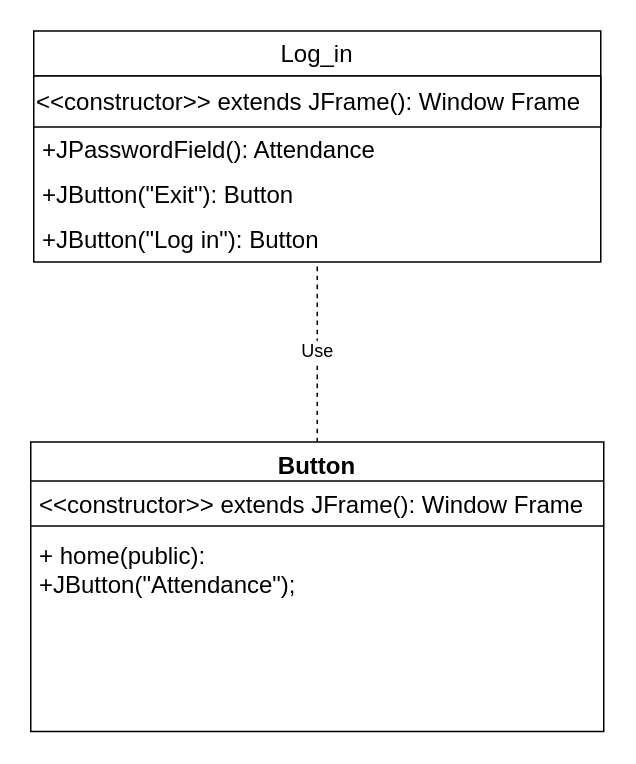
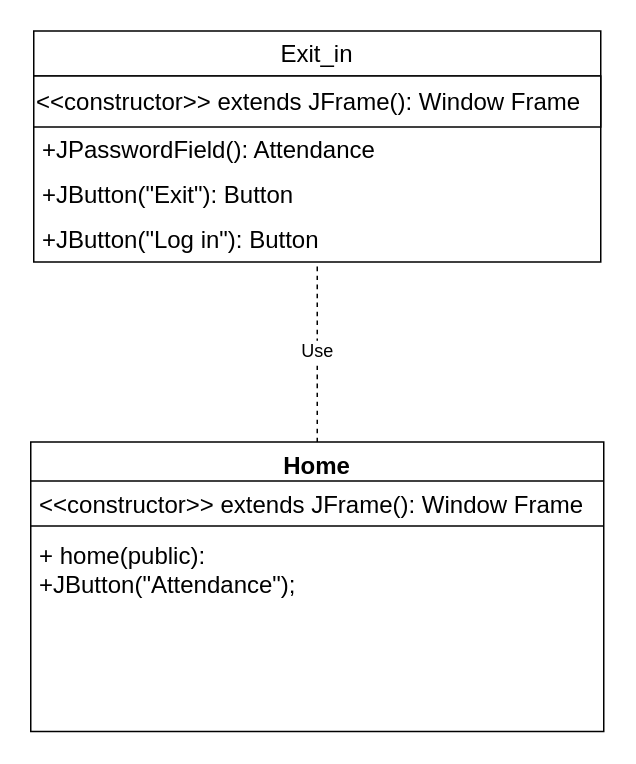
node "Log_in": label "Log_in" -> "Exit_in"
node "Button": label "Button" -> "Home"
